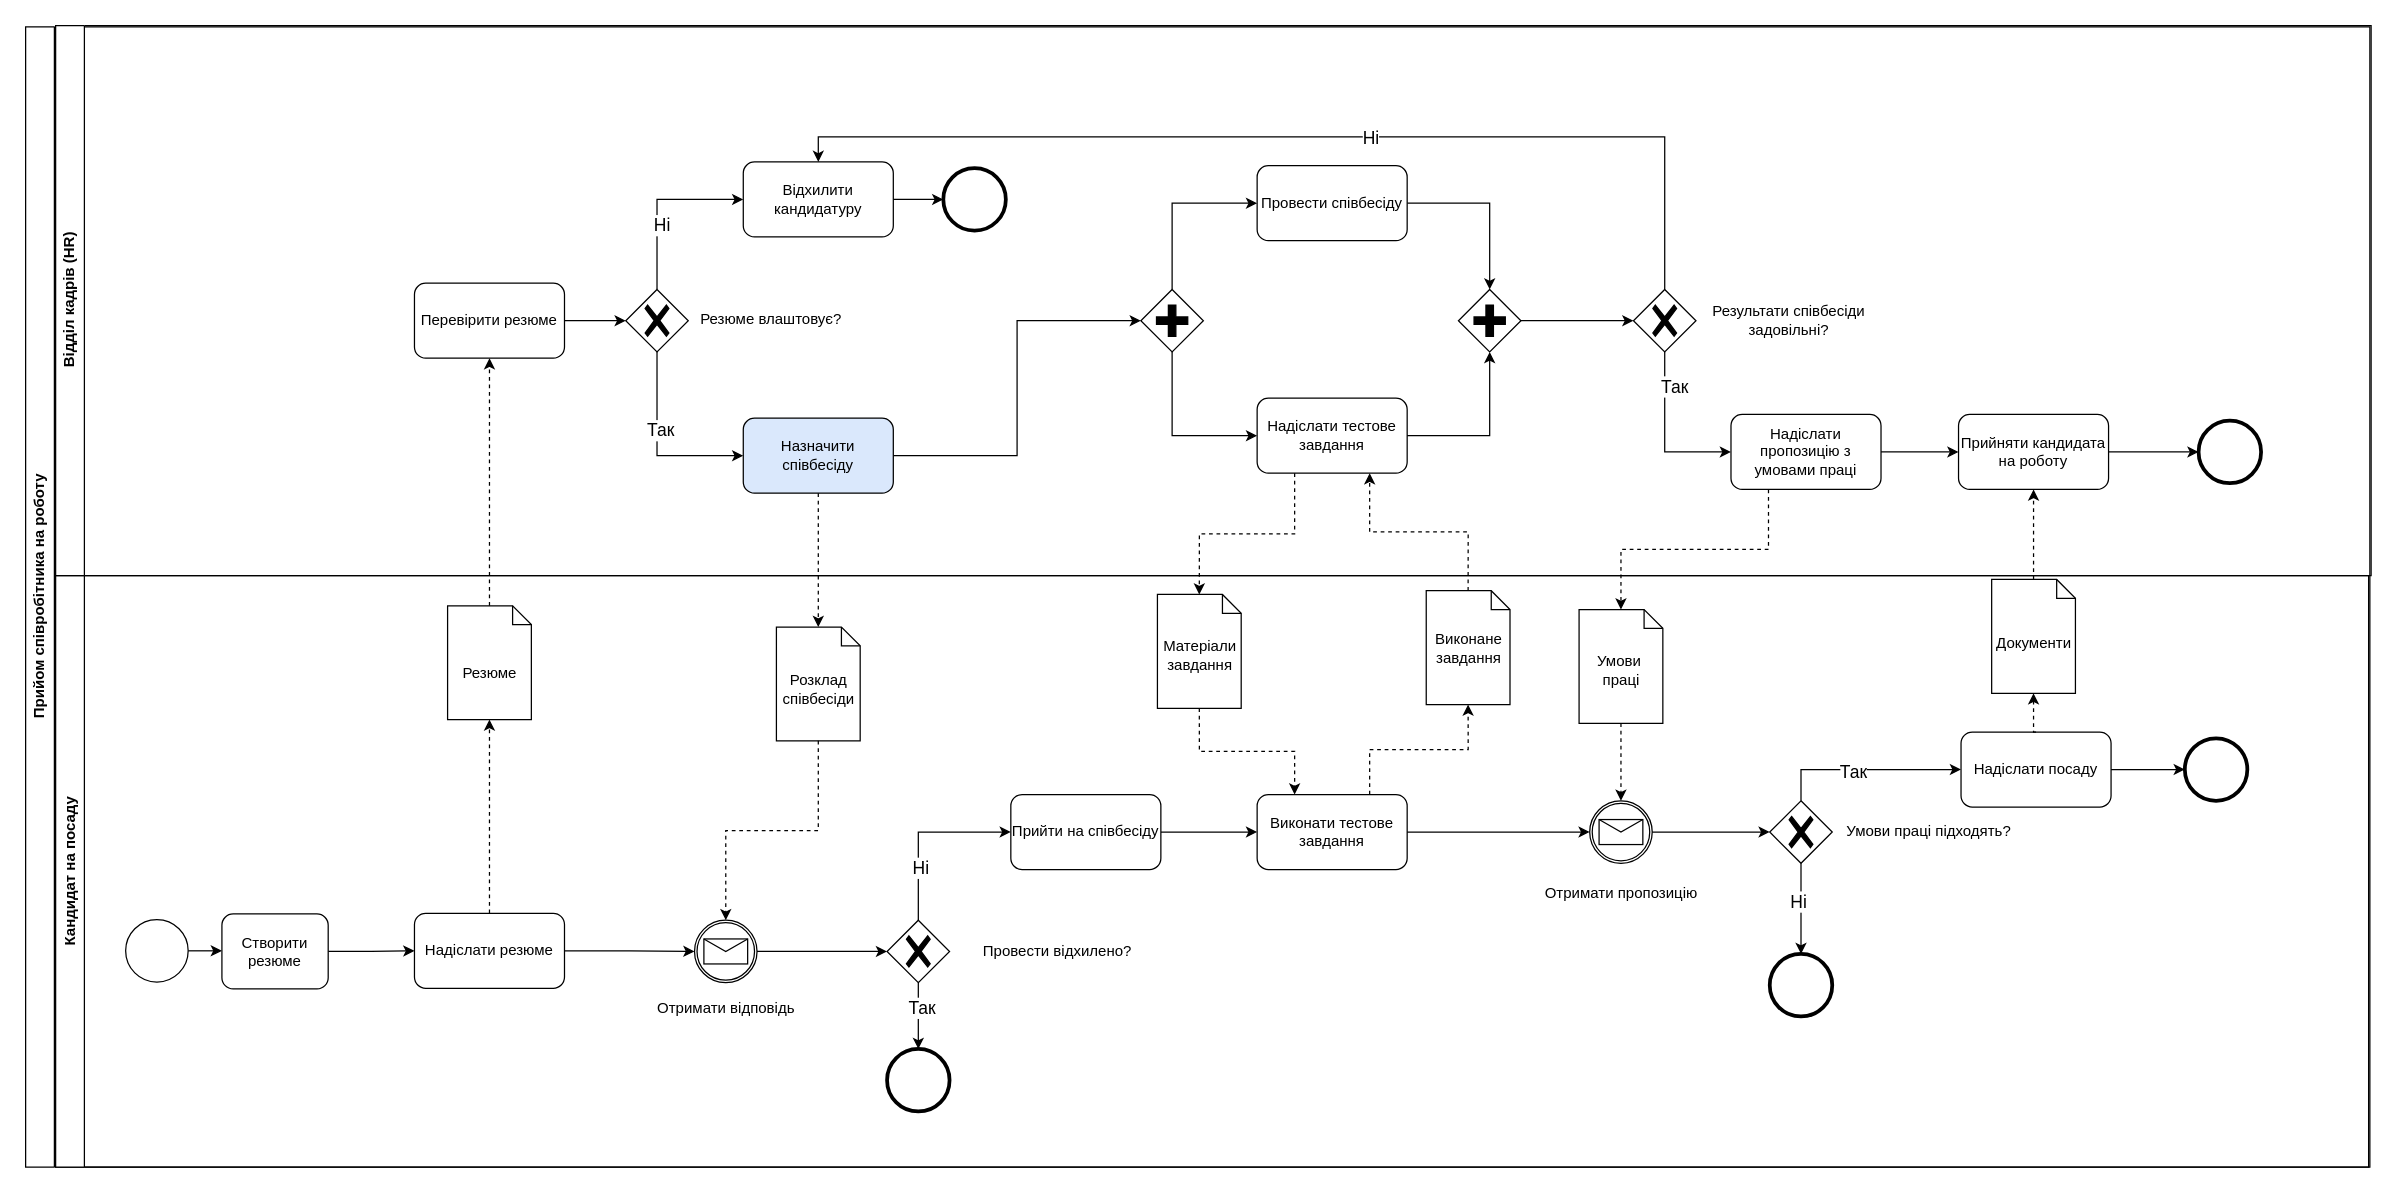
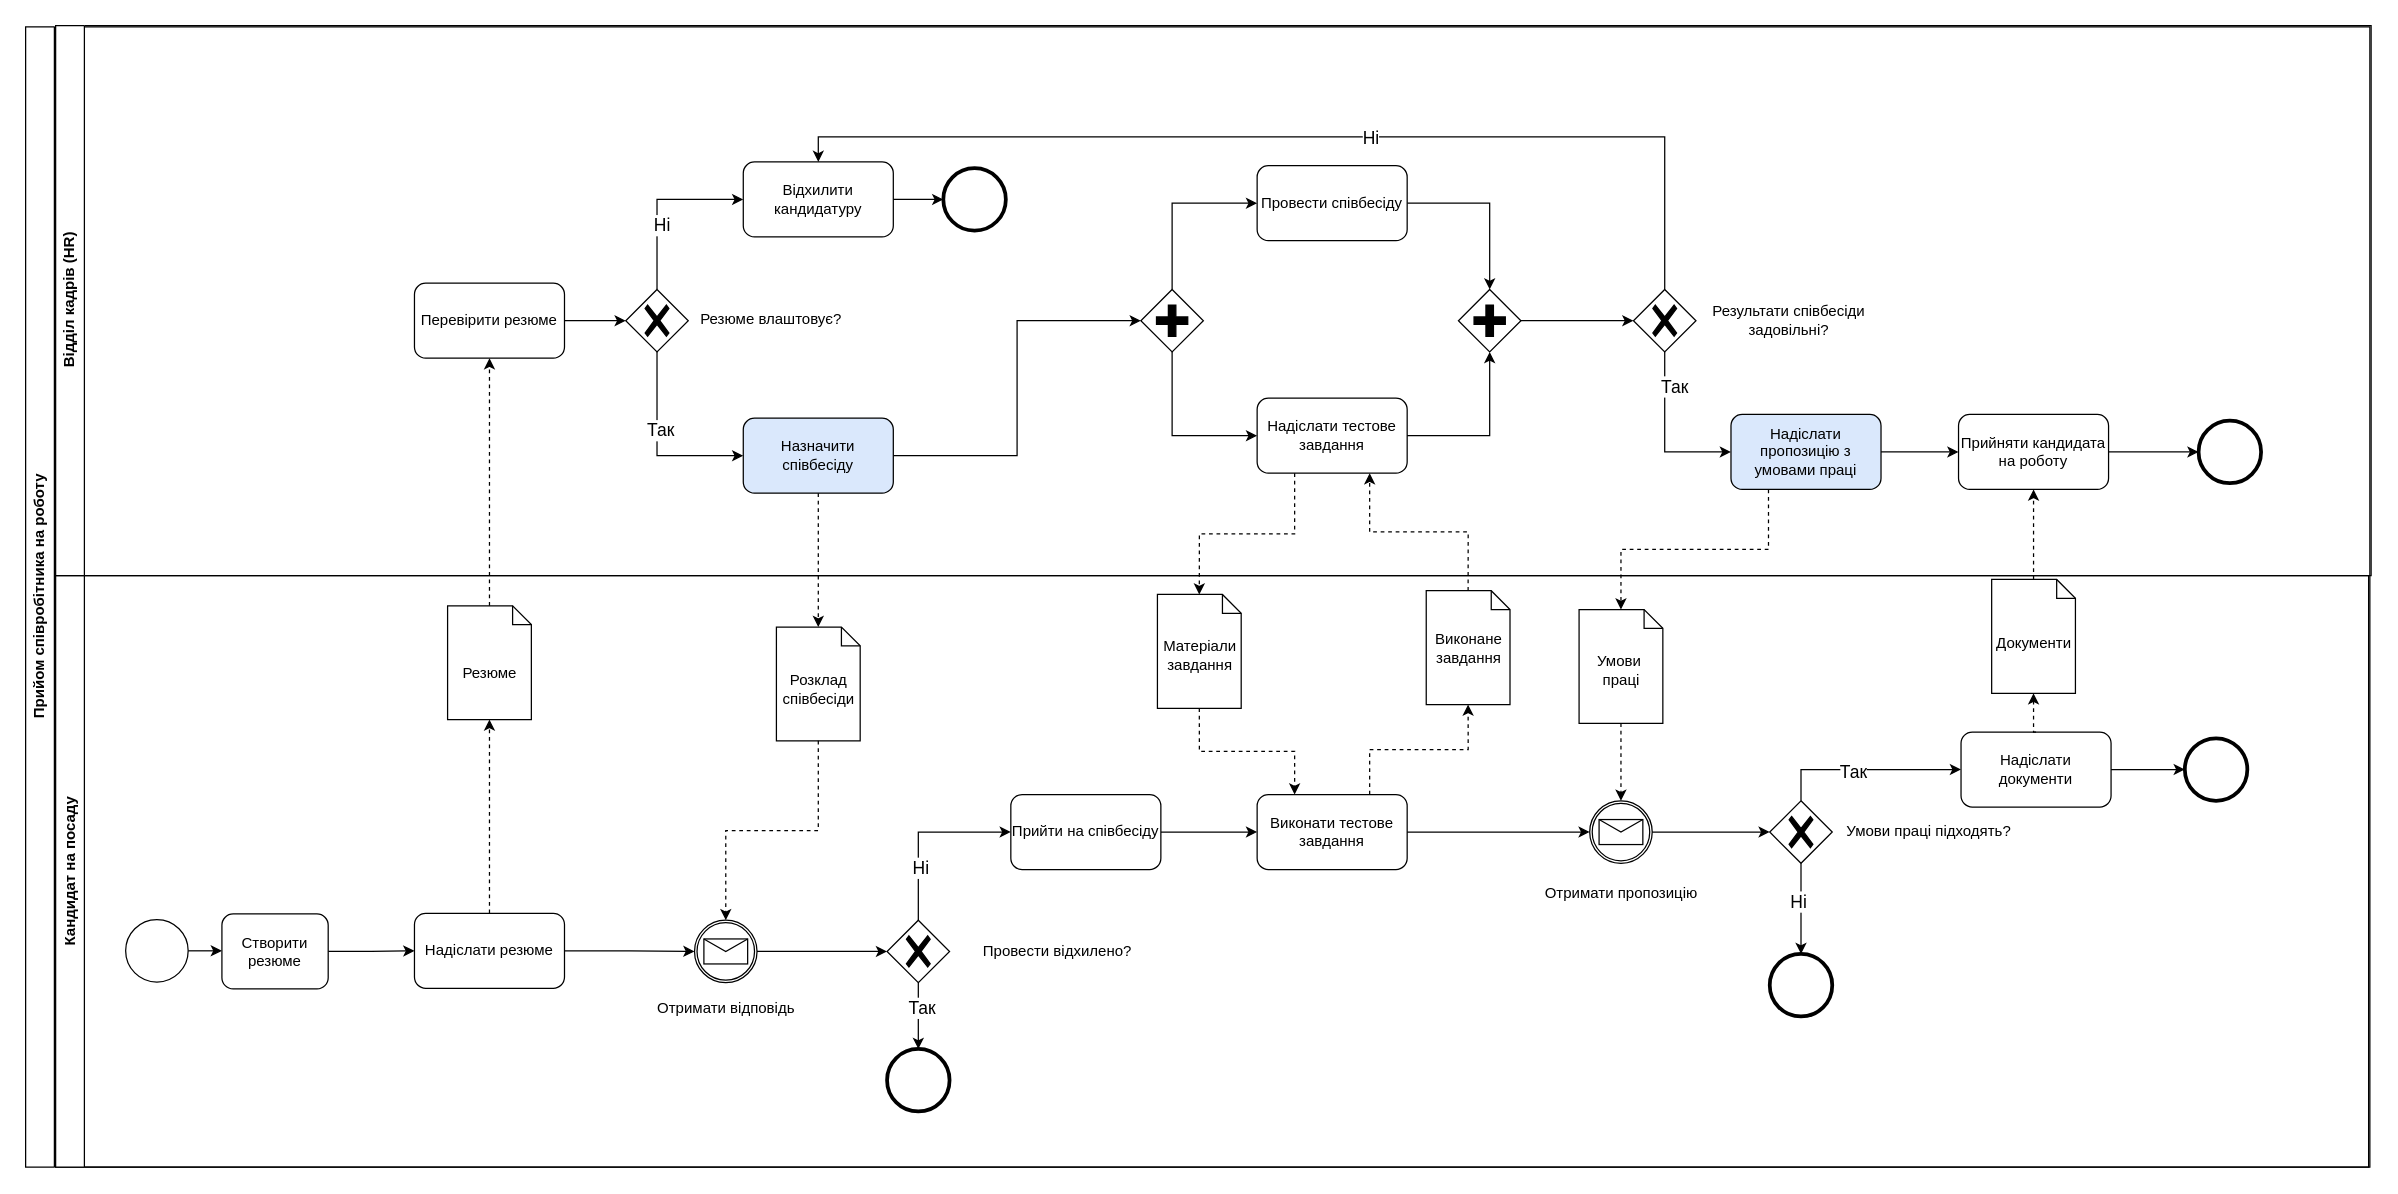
node "Надіслати пропозицію з умовами праці": fillcolor #ffffff -> #dae8fc
node "Надіслати посаду": label "Надіслати посаду" -> "Надіслати документи"
